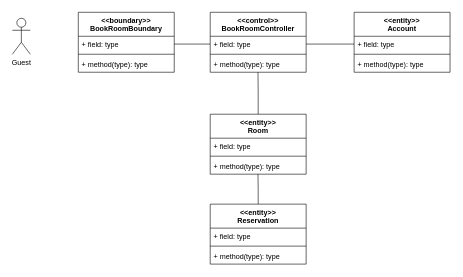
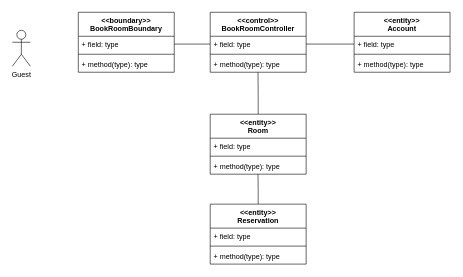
node "Guest": moved (21, 36) -> (21, 48)
